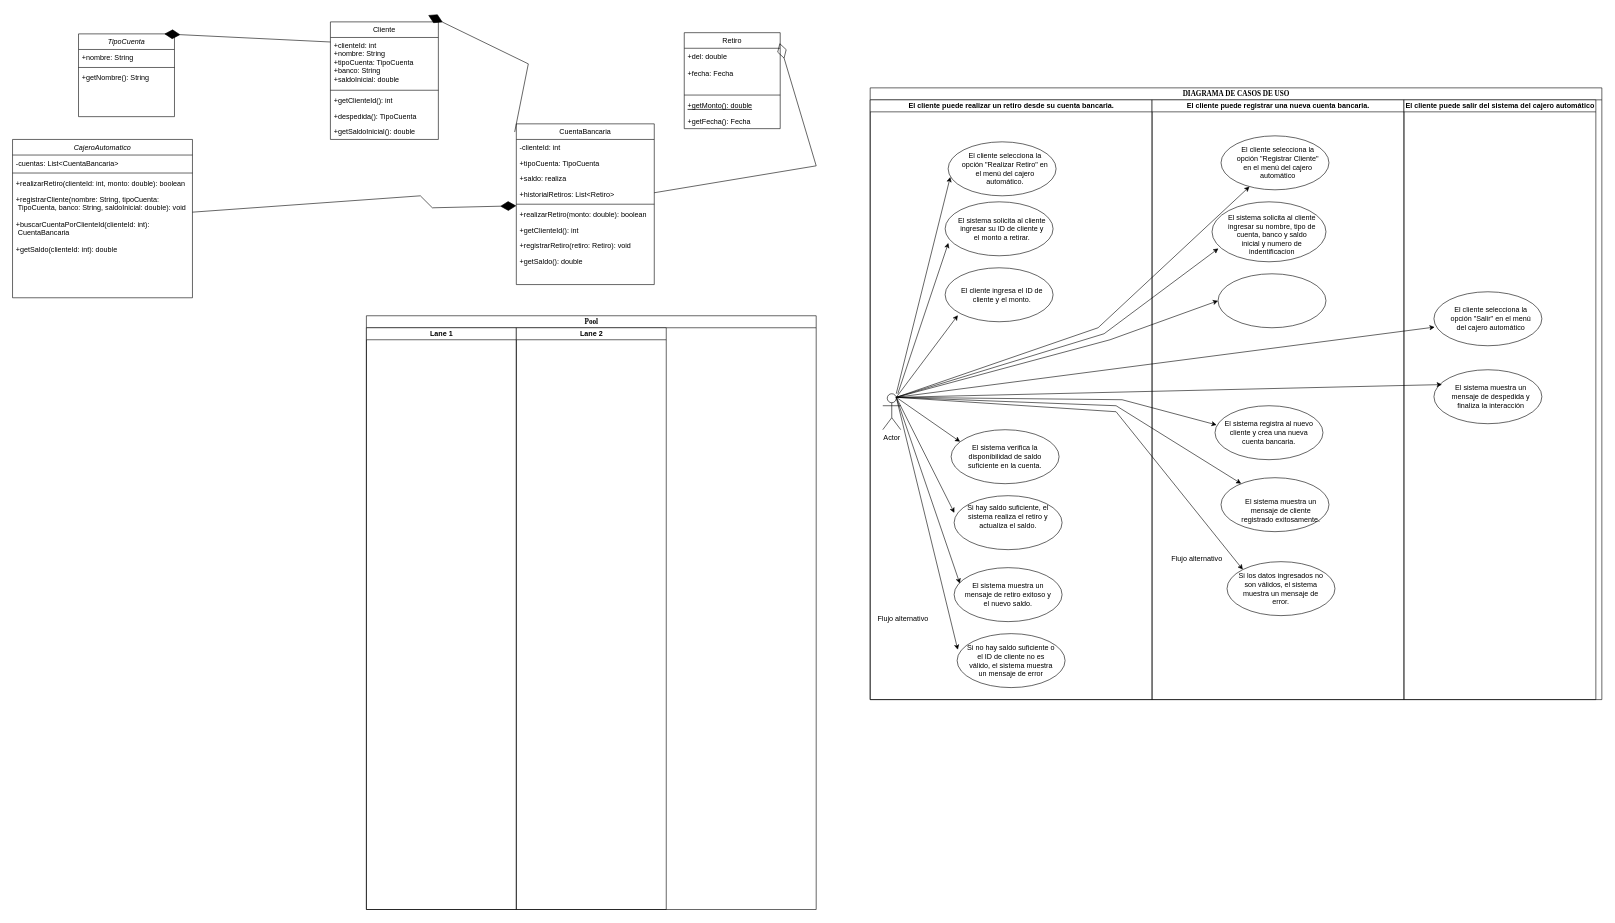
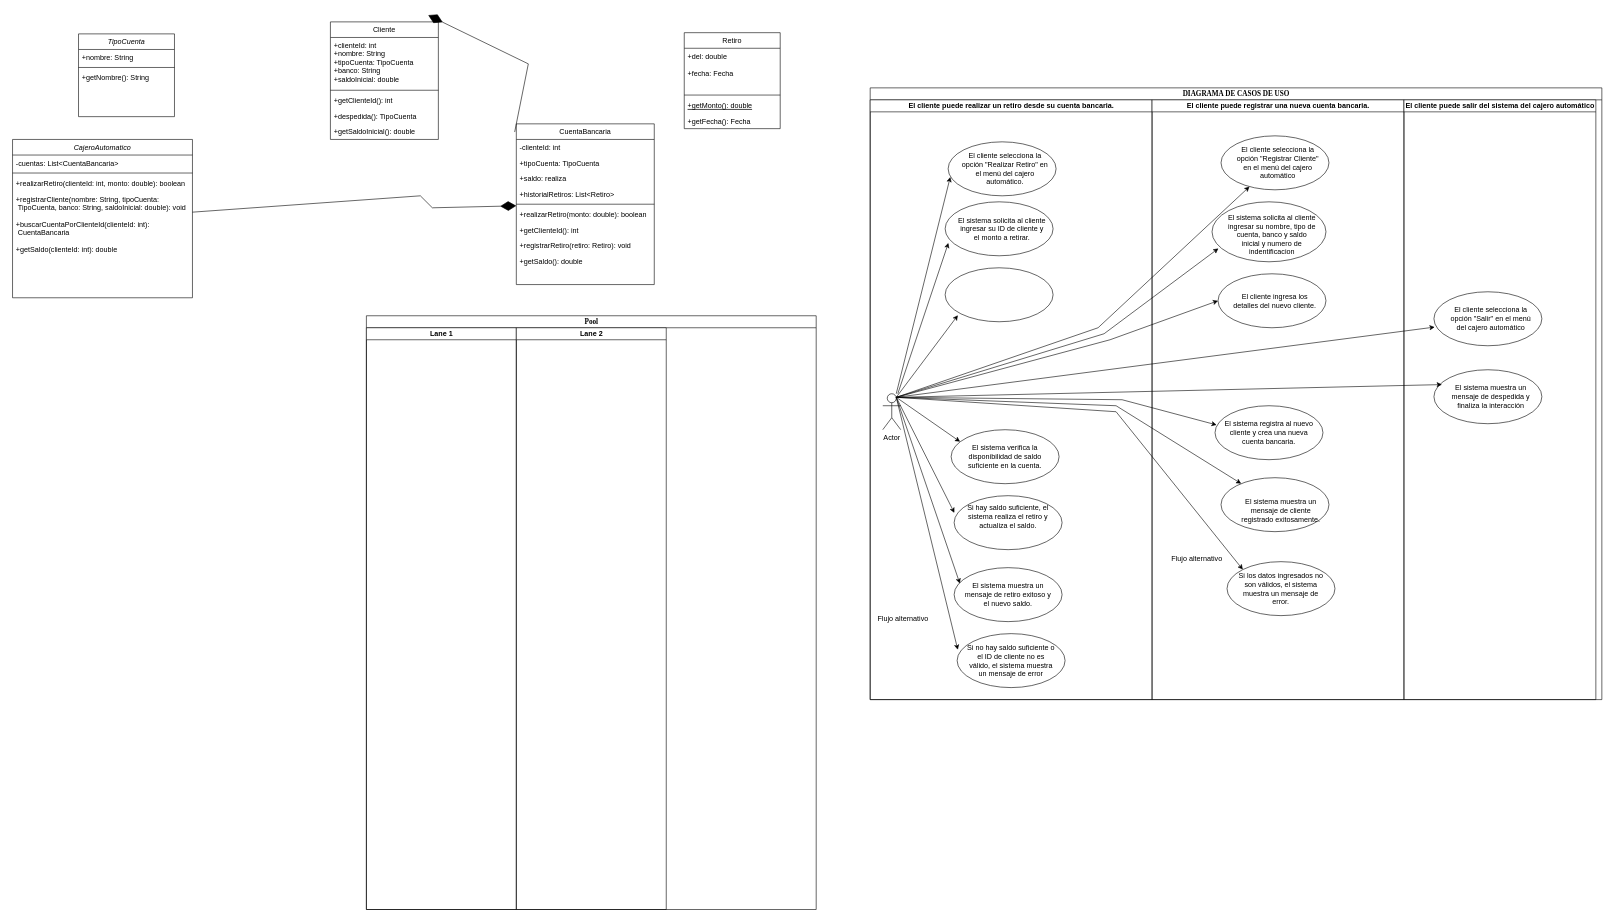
edge "Cliente" -> "TipoCuenta": removed
edge "CuentaBancaria" -> "Retiro": removed
node "El cliente ingresa el ID de cliente y el monto.": removed
node "El cliente ingresa los detalles del nuevo cliente.": added
